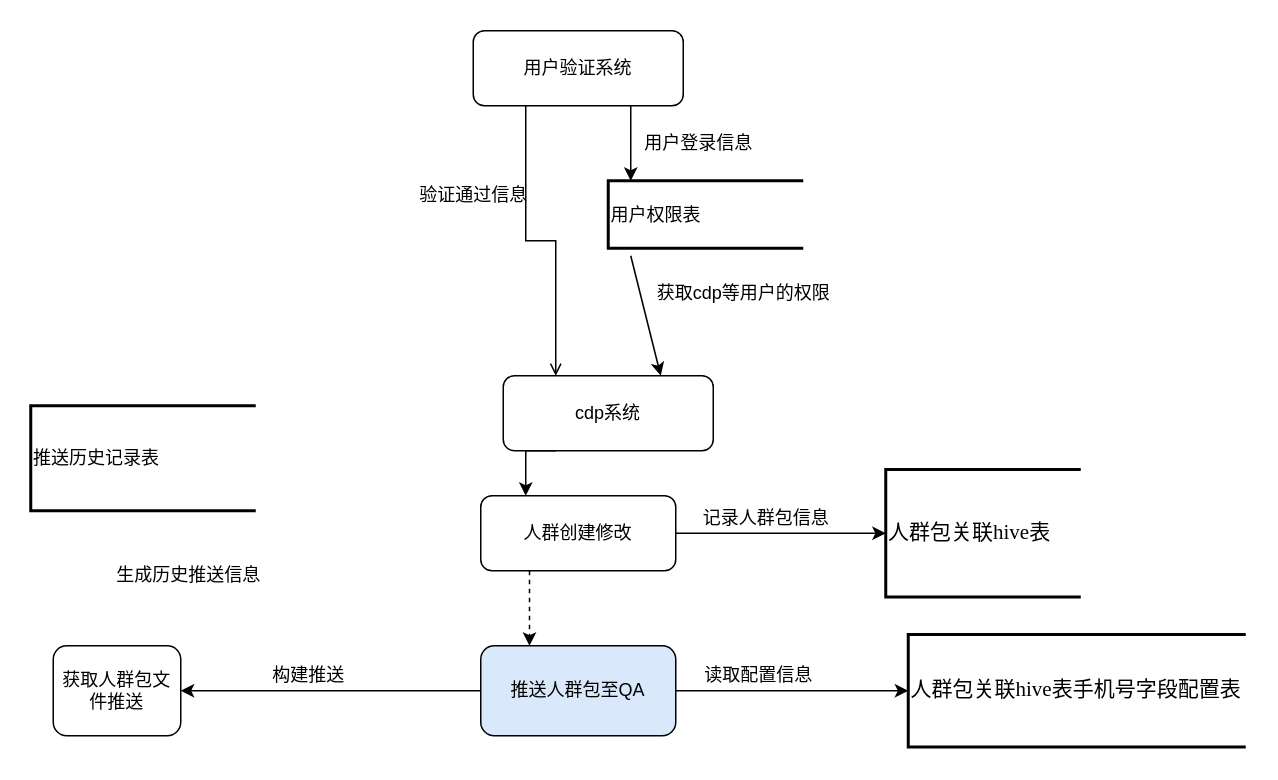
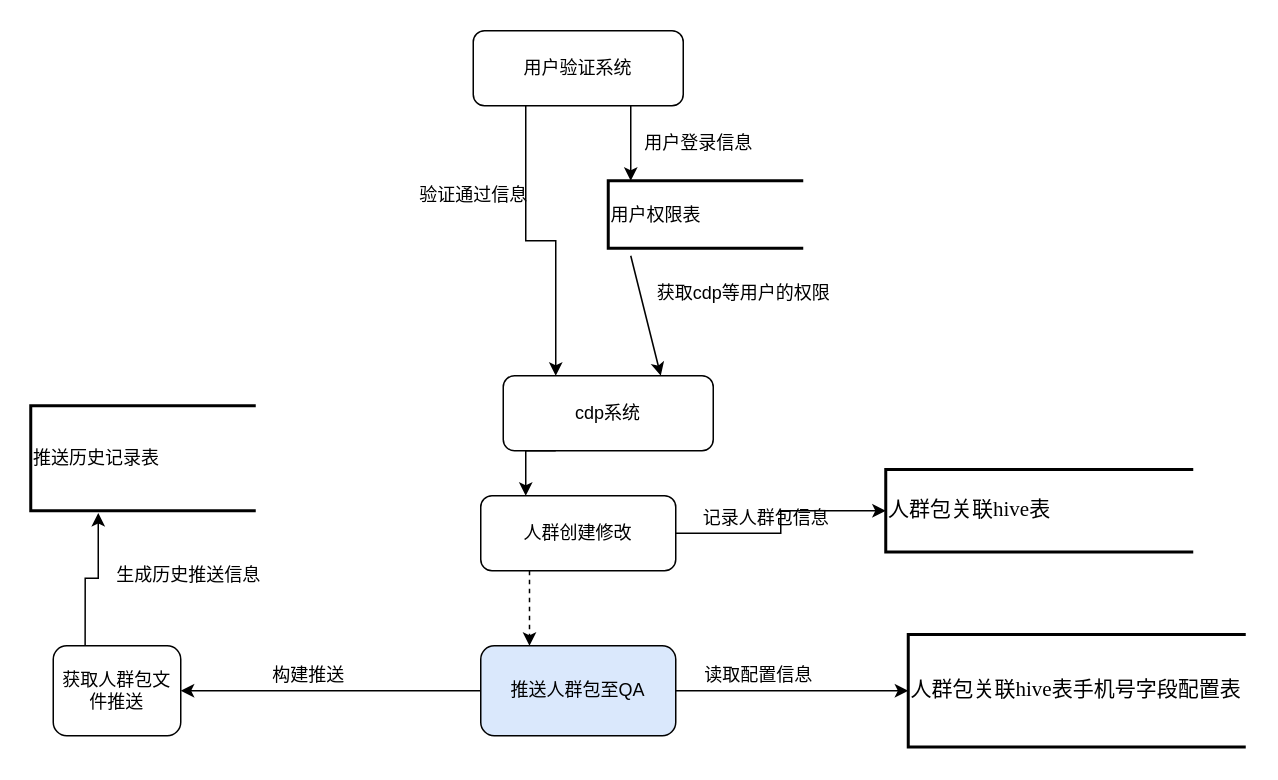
edge "用户验证系统" -> "cdp系统": arrowhead open -> classic
node "人群包关联hive表": size 195x128 -> 308x83
edge "获取人群包文件推送" -> "推送历史记录表": added
